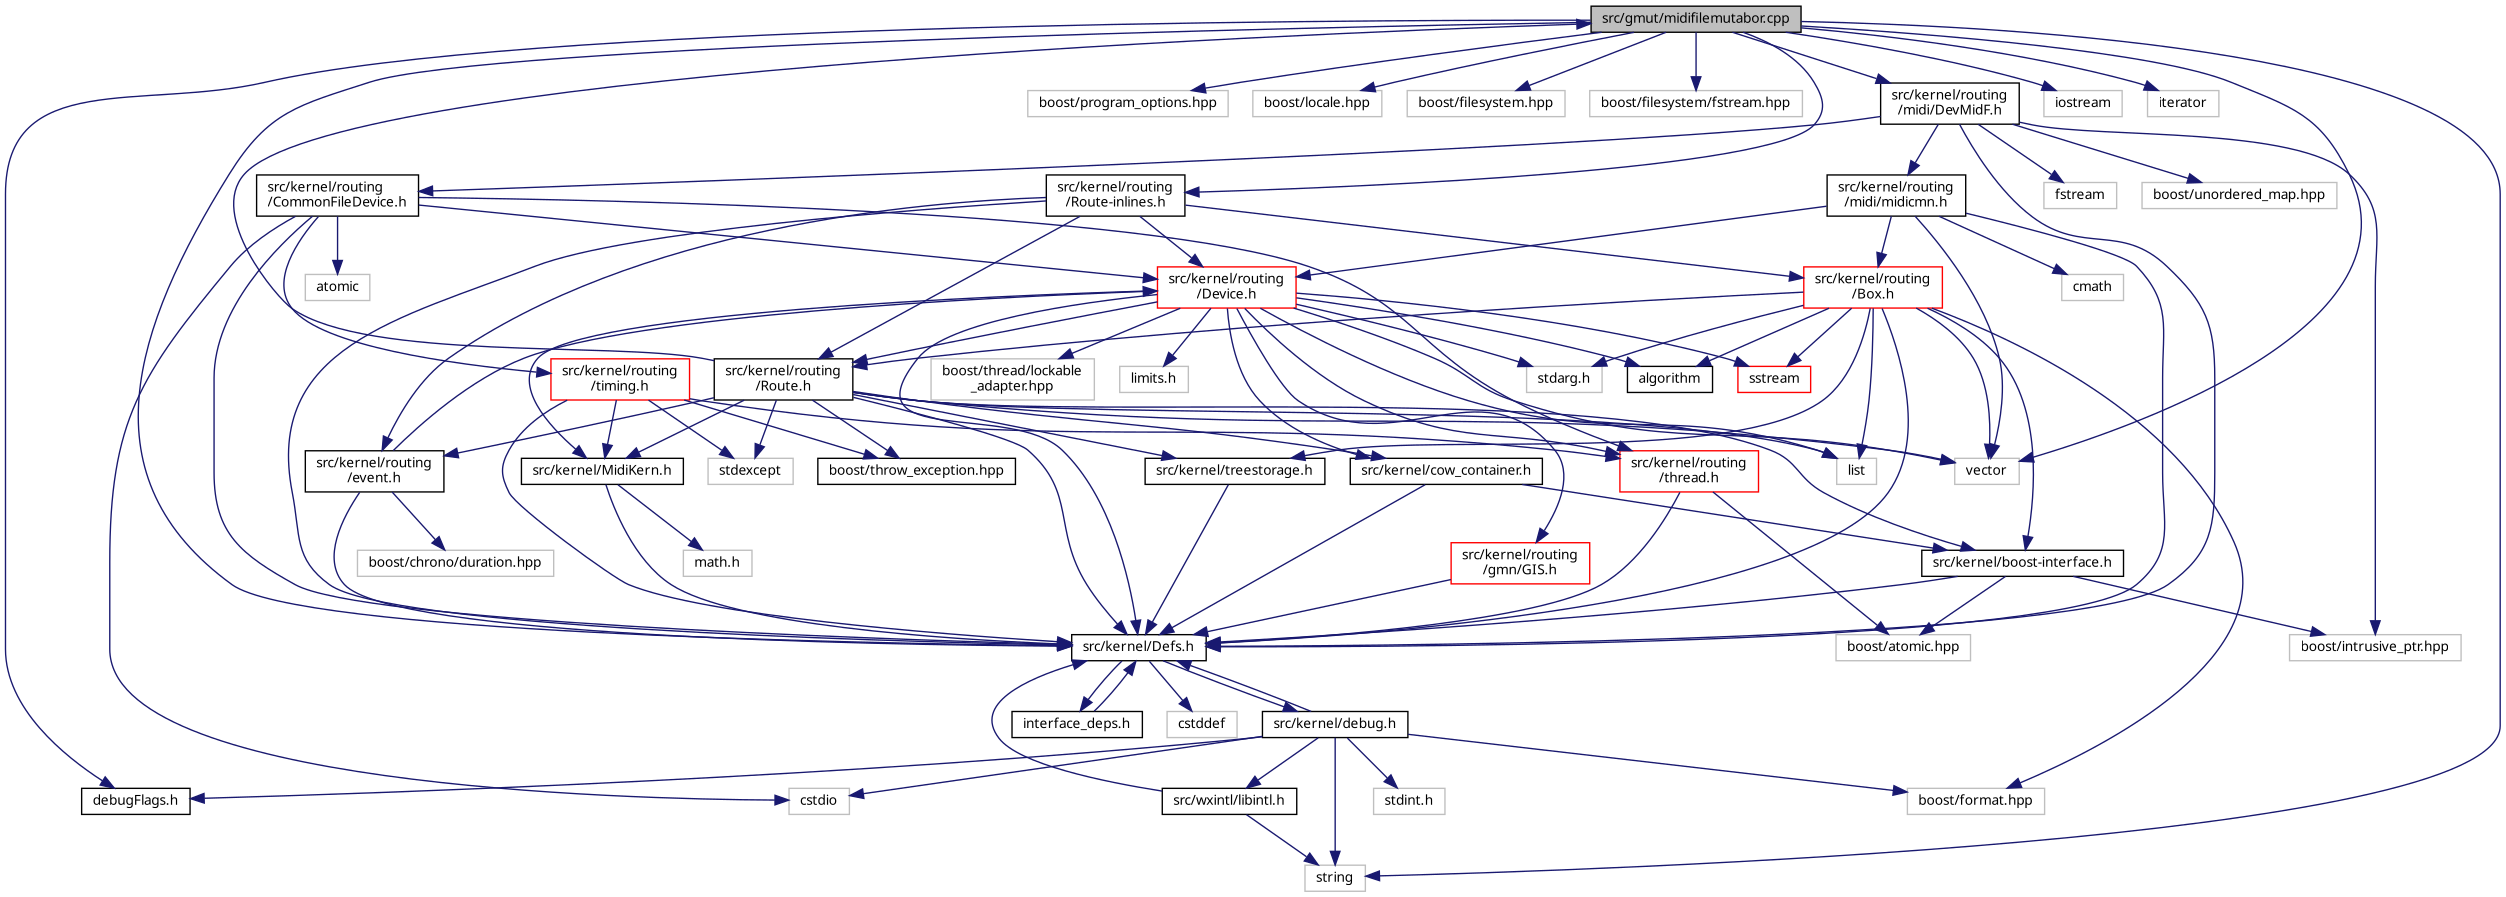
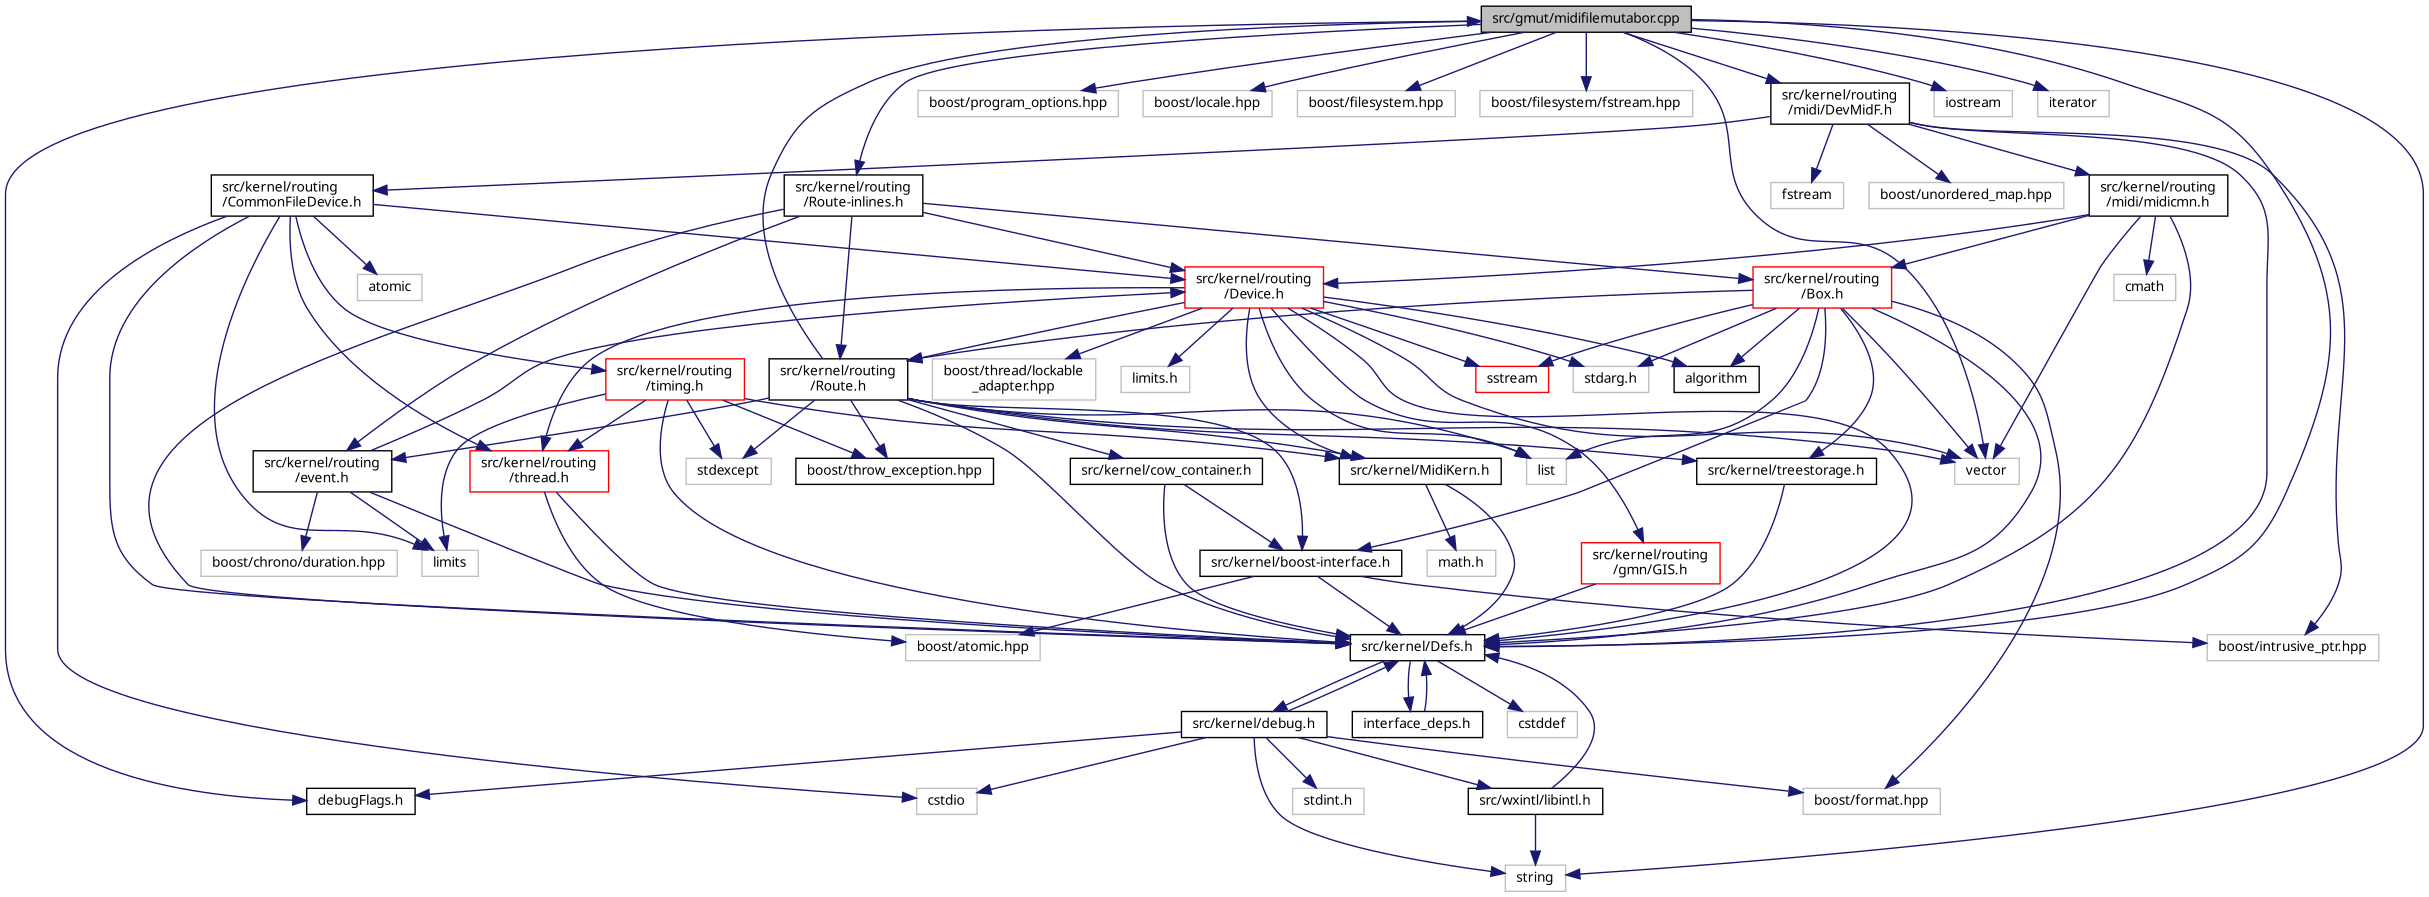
edge "src/kernel/routing /Device.h" -> "src/kernel/cow_container.h": removed
node "limits": added
